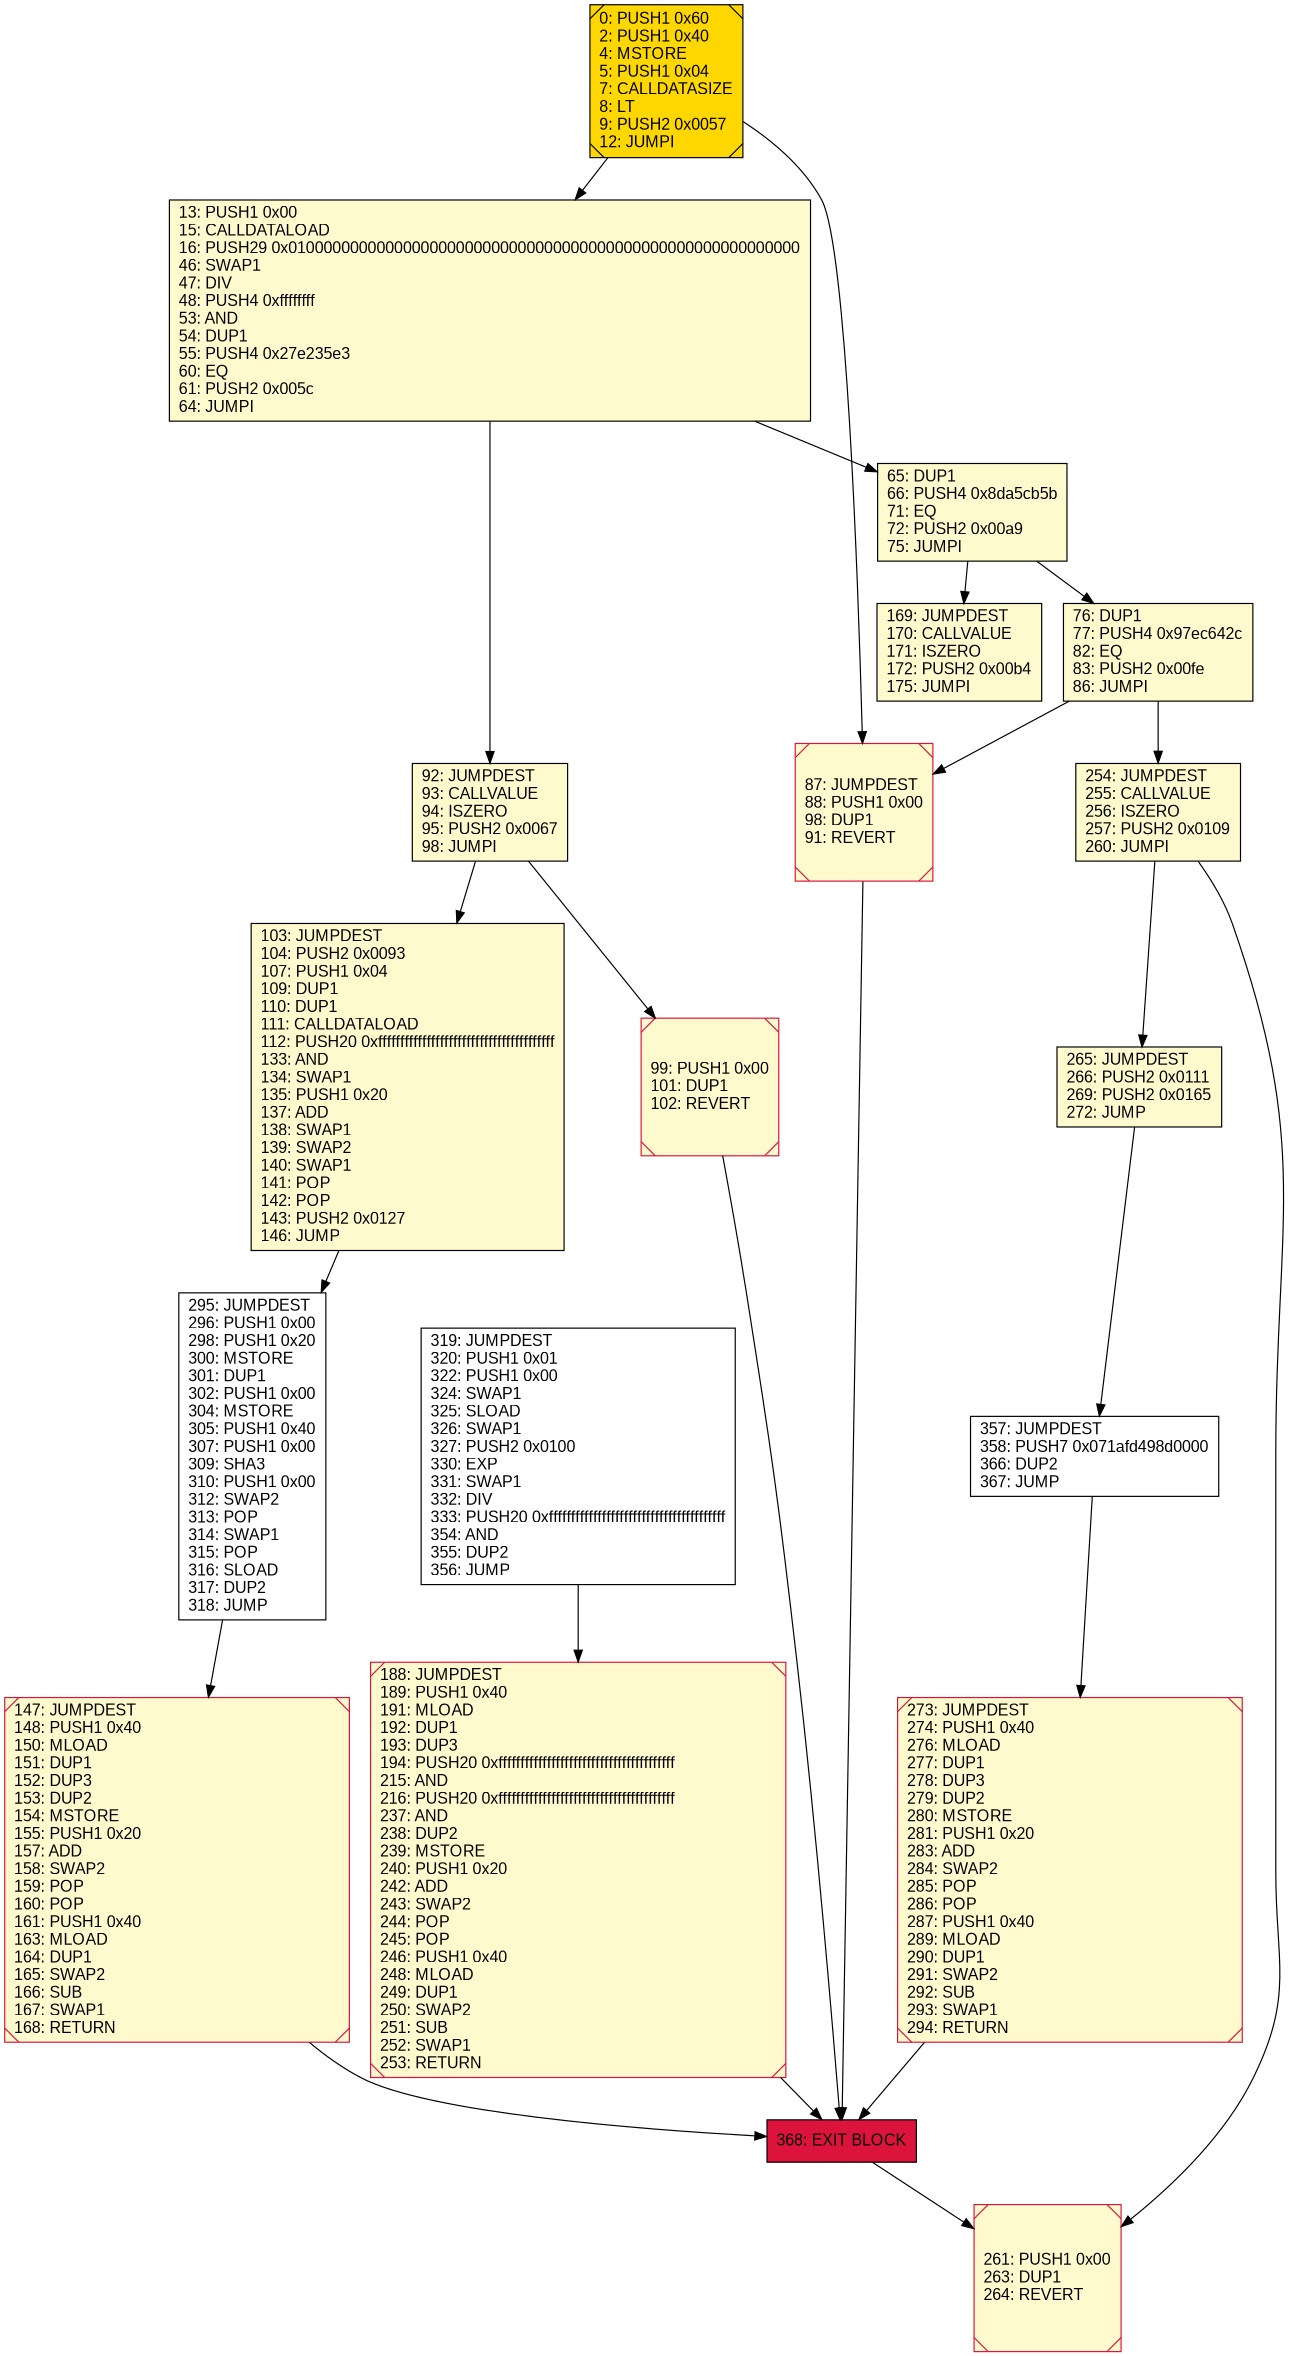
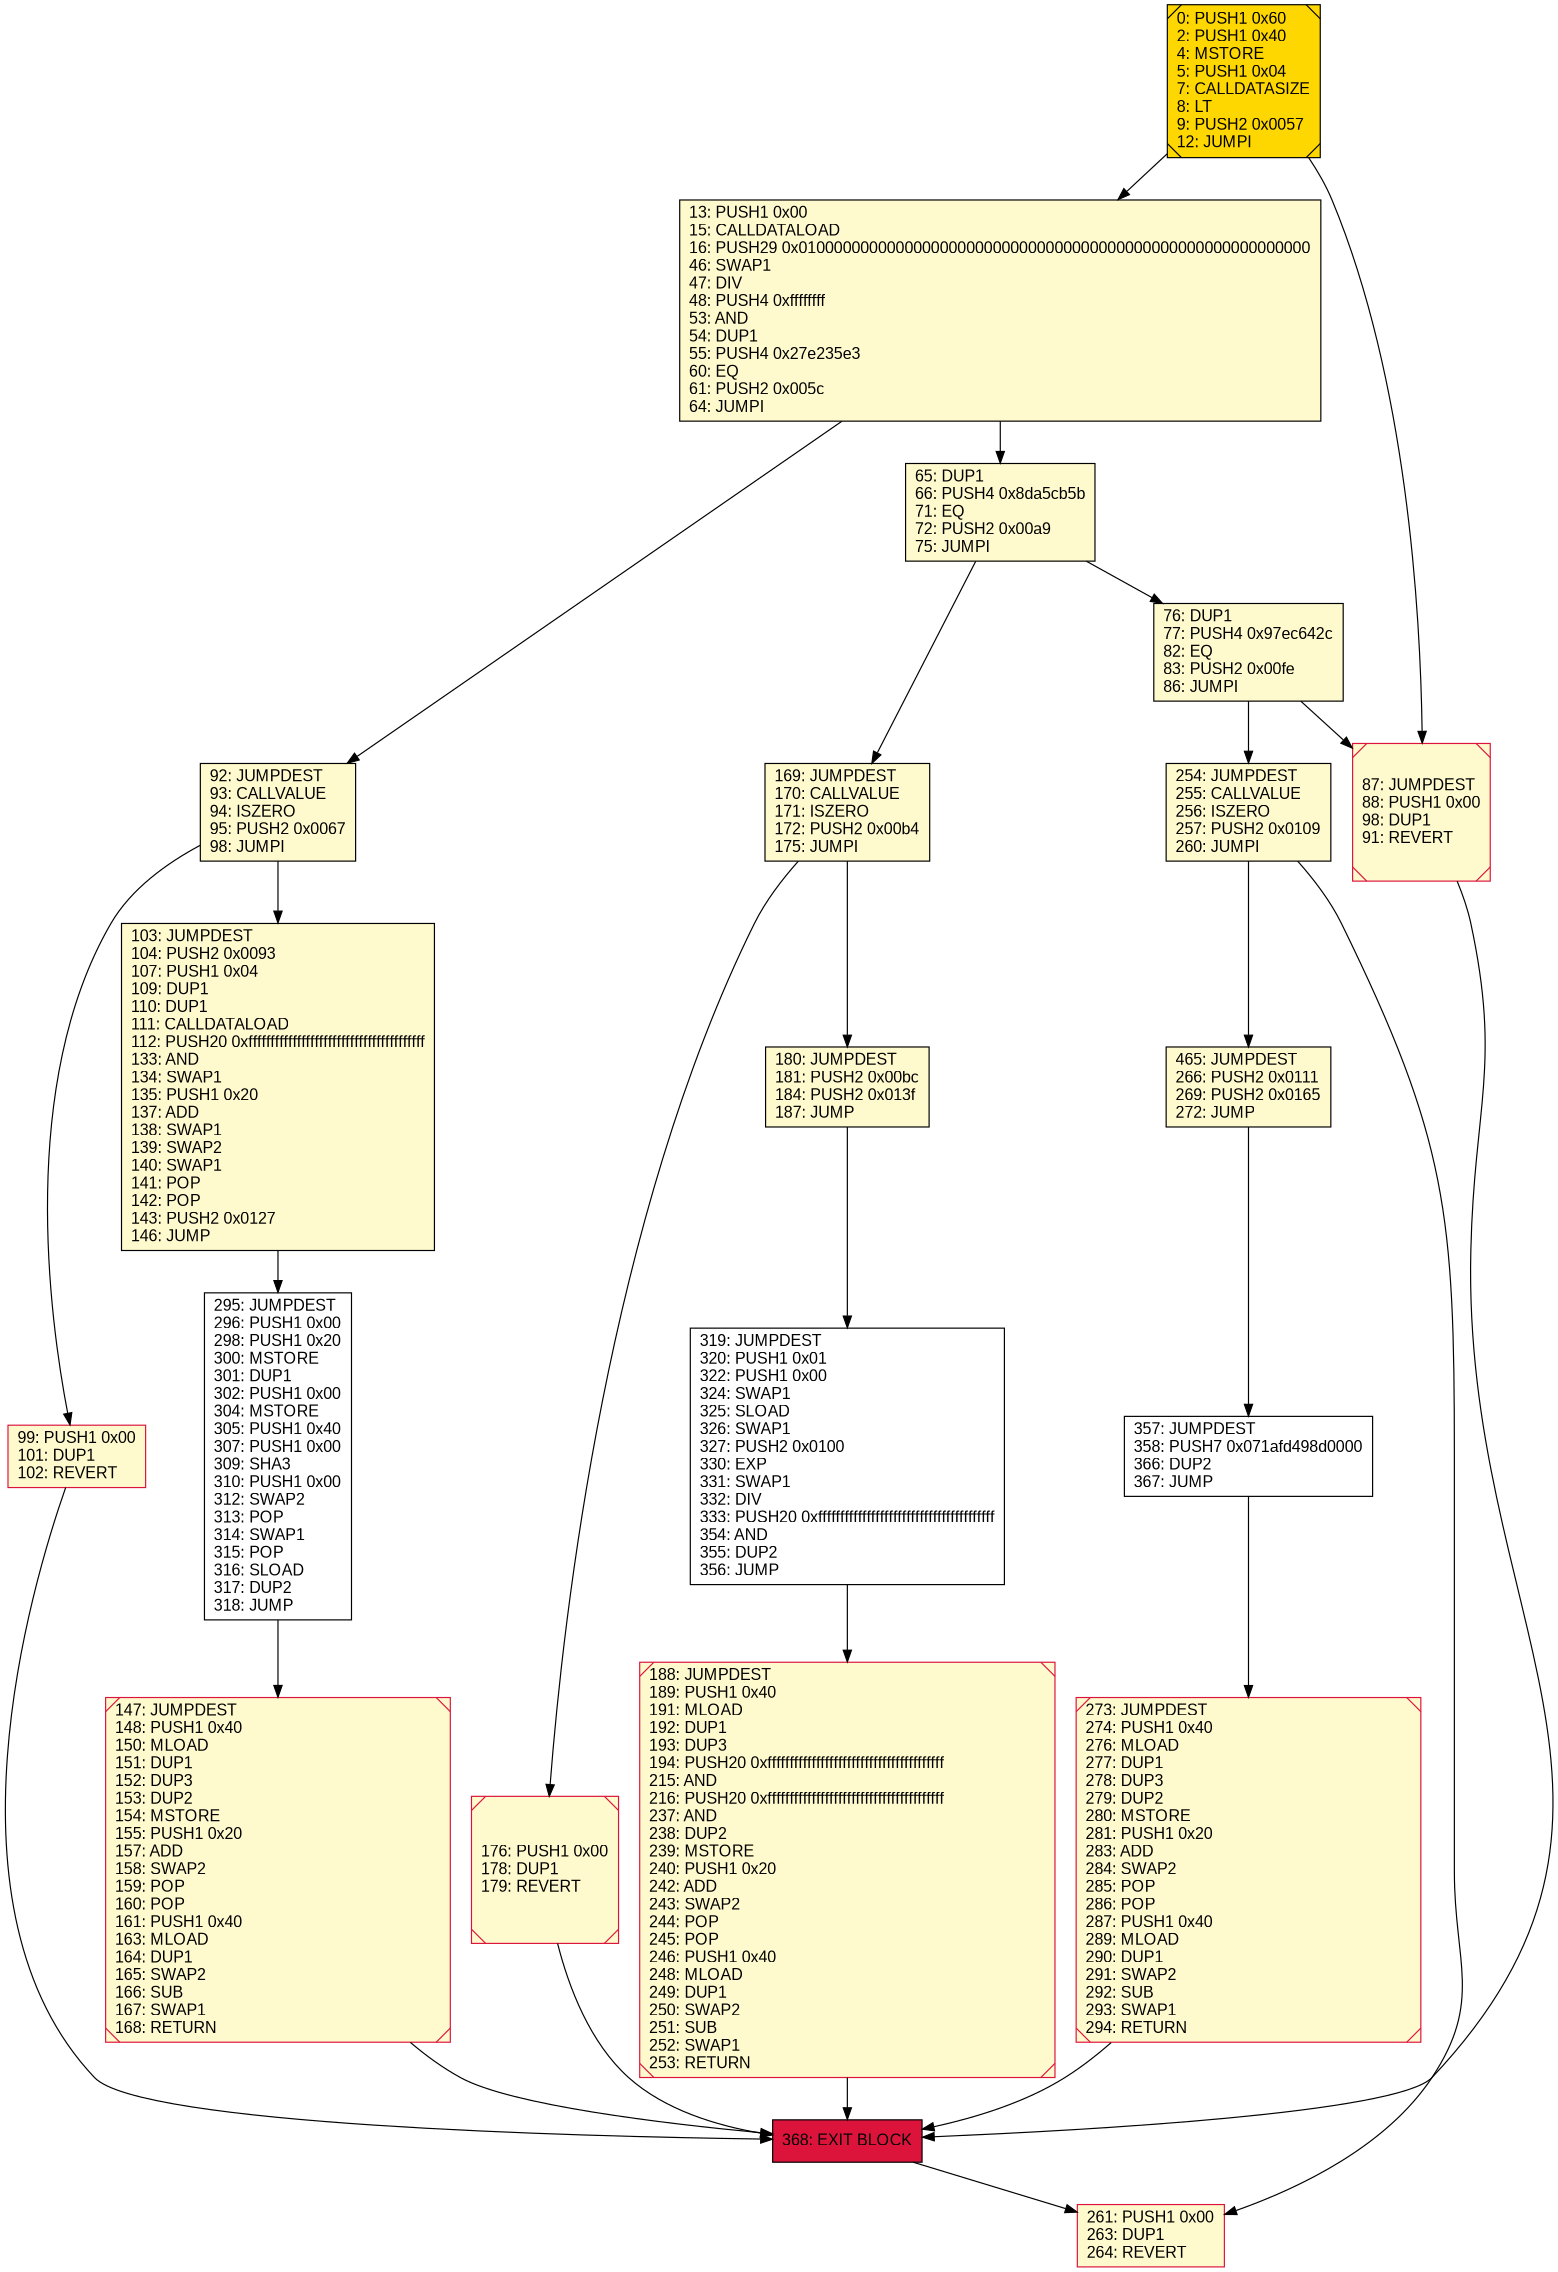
node "99: PUSH1 0x00 101: DUP1 102: REVERT": shape Msquare -> box
node "180: JUMPDEST 181: PUSH2 0x00bc 184: PUSH2 0x013f 187: JUMP": added
node "265: JUMPDEST 266: PUSH2 0x0111 269: PUSH2 0x0165 272: JUMP": label "265: JUMPDEST 266: PUSH2 0x0111 269: PUSH2 0x0165 272: JUMP" -> "465: JUMPDEST 266: PUSH2 0x0111 269: PUSH2 0x0165 272: JUMP"
node "176: PUSH1 0x00 178: DUP1 179: REVERT": added
node "261: PUSH1 0x00 263: DUP1 264: REVERT": shape Msquare -> box
